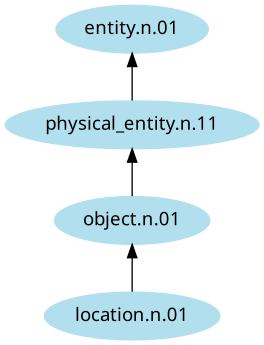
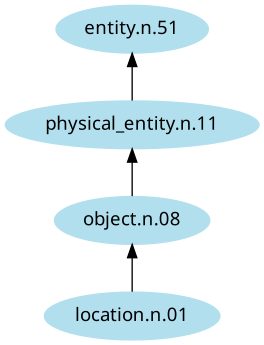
node "entity.n.01": label "entity.n.01" -> "entity.n.51"
node "object.n.01": label "object.n.01" -> "object.n.08"
